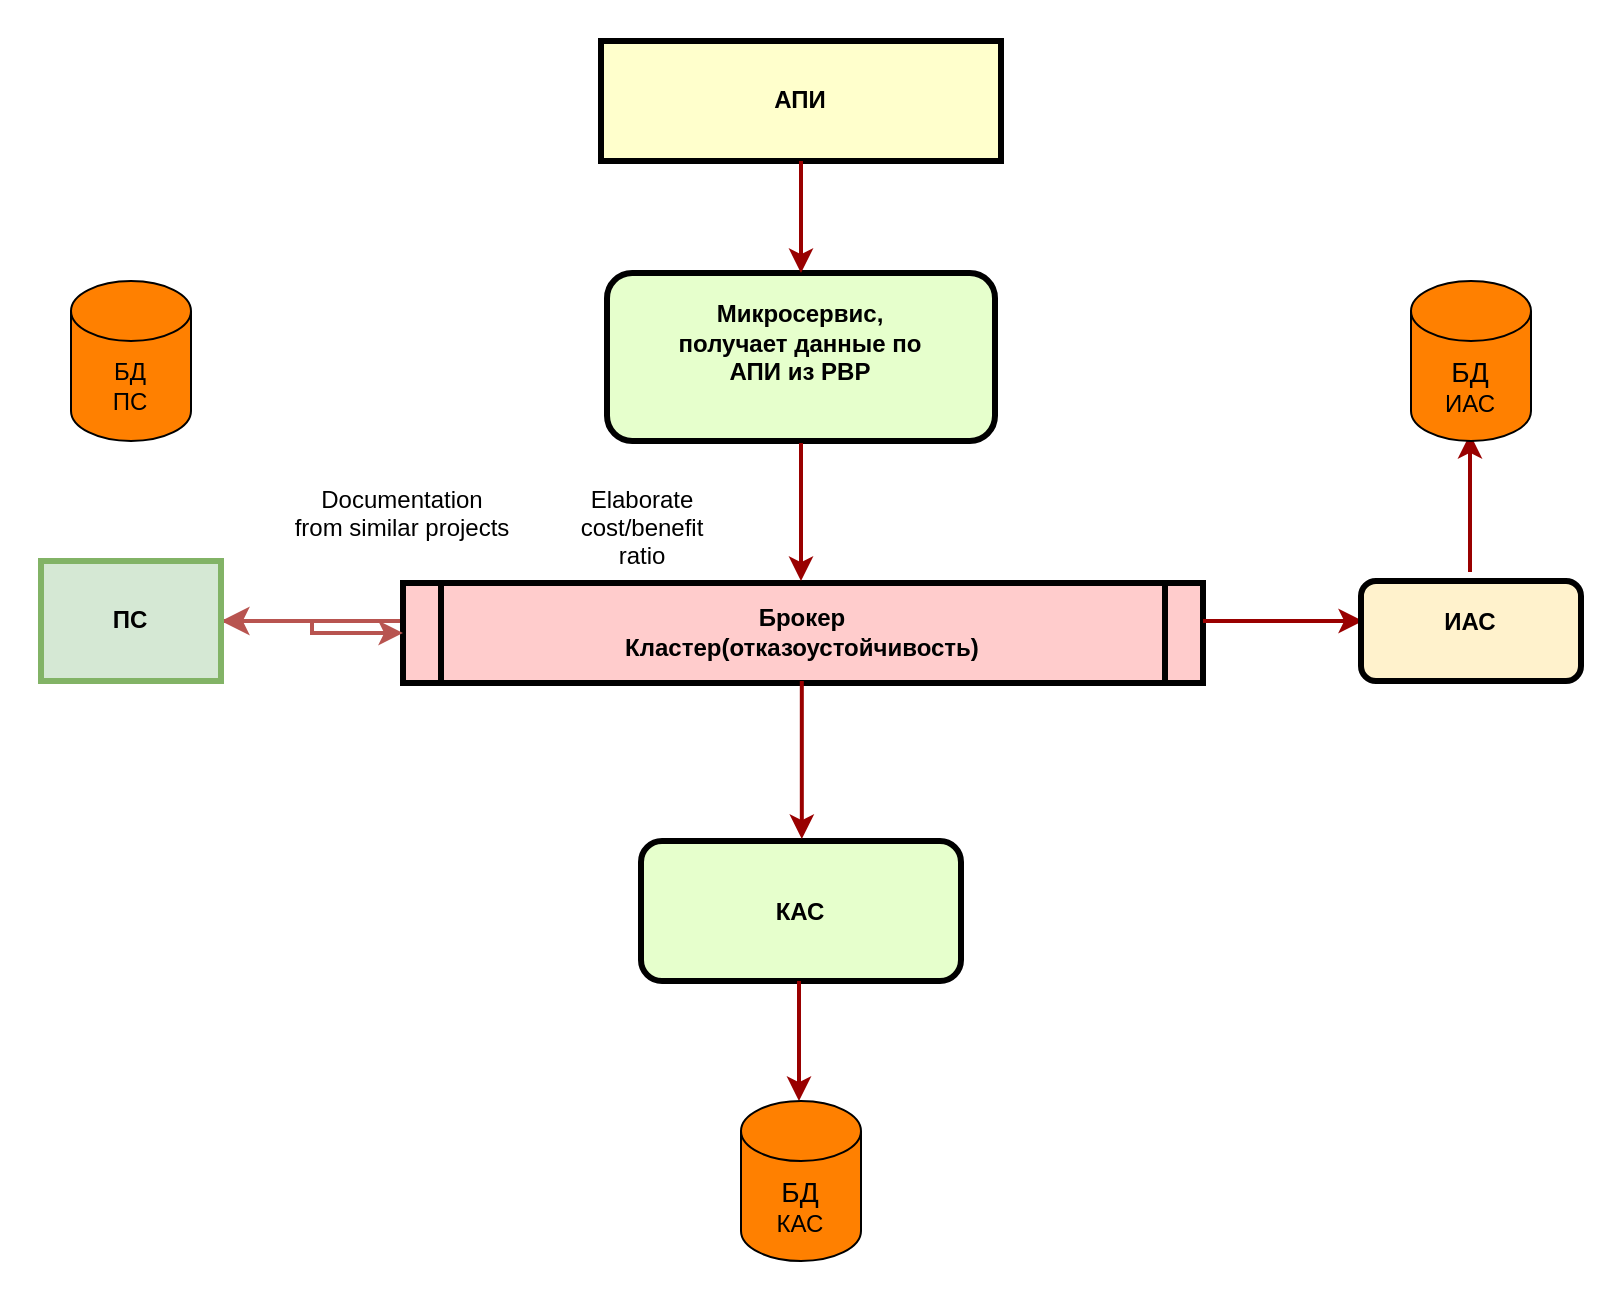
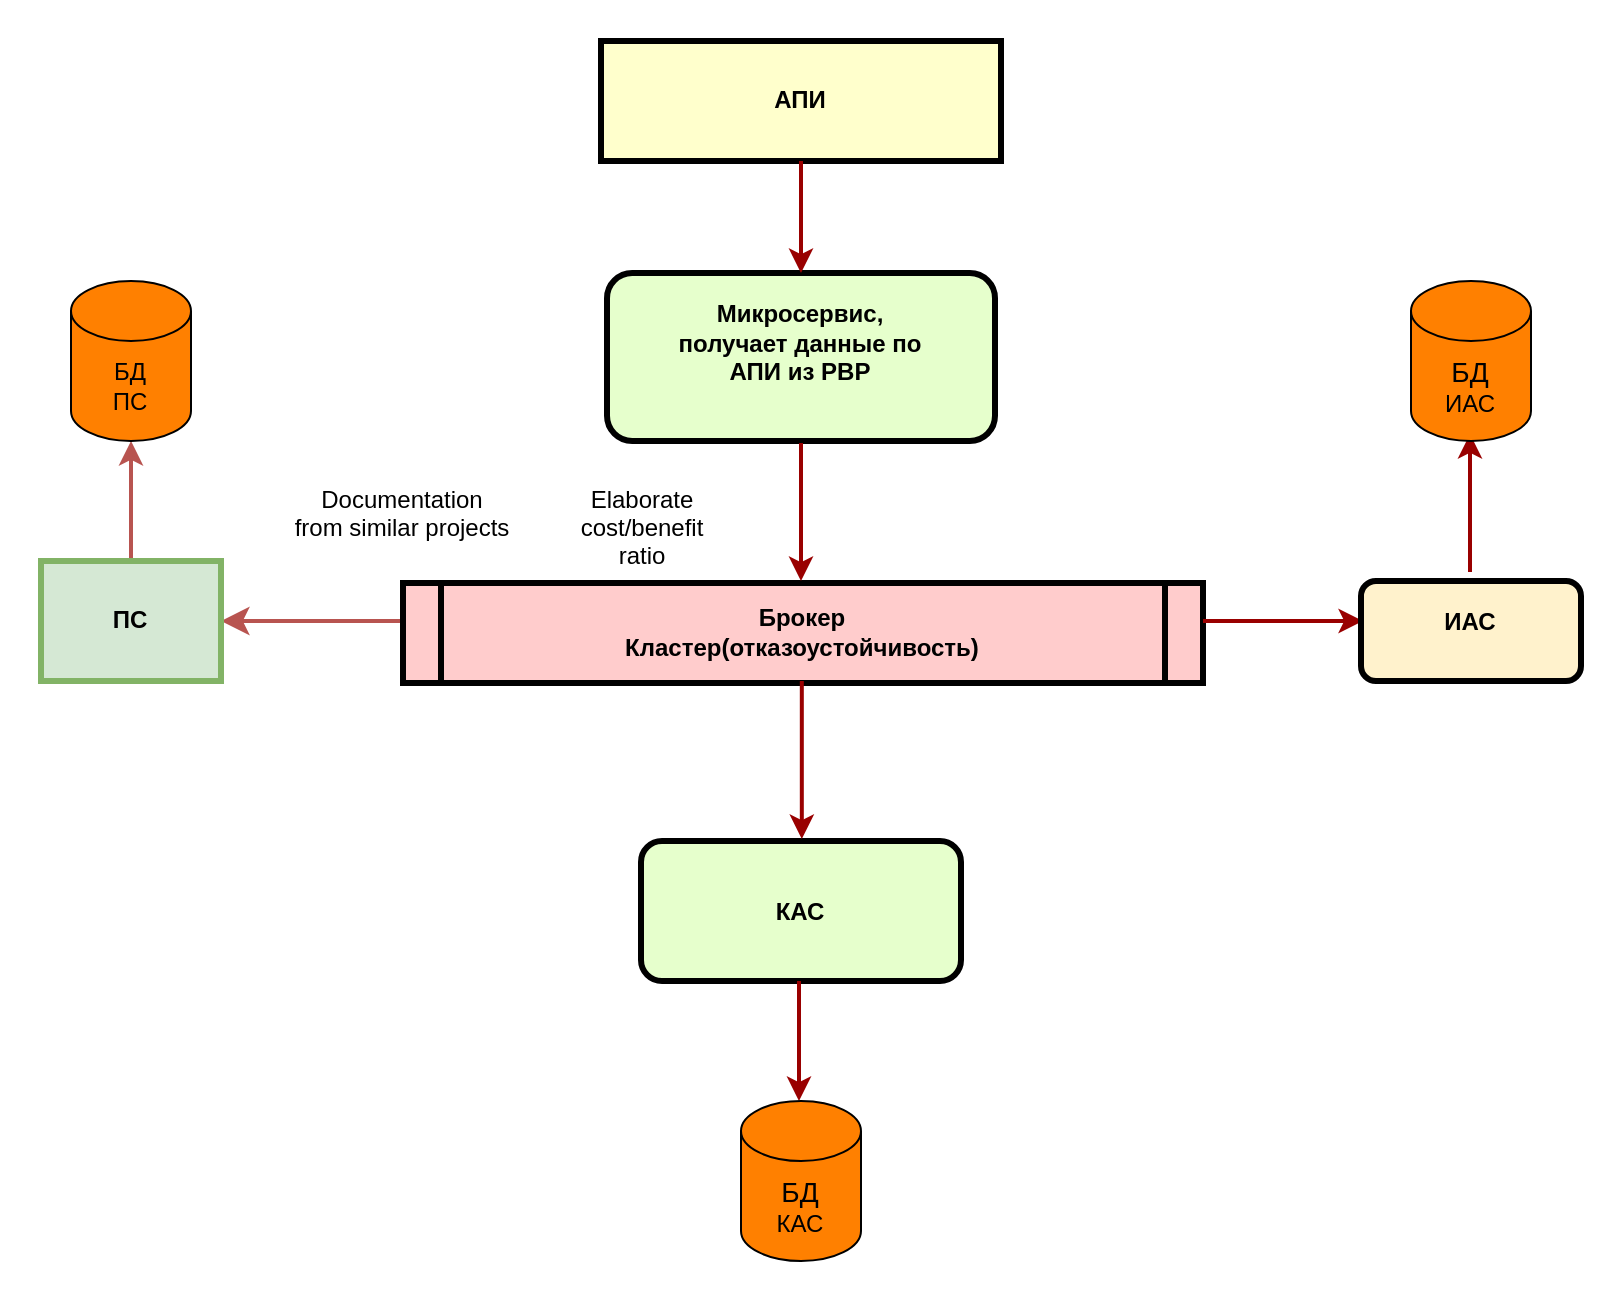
edge "ПС" -> "Брокер Кластер(отказоустойчивость)": now "ПС" -> "БД ПС"
